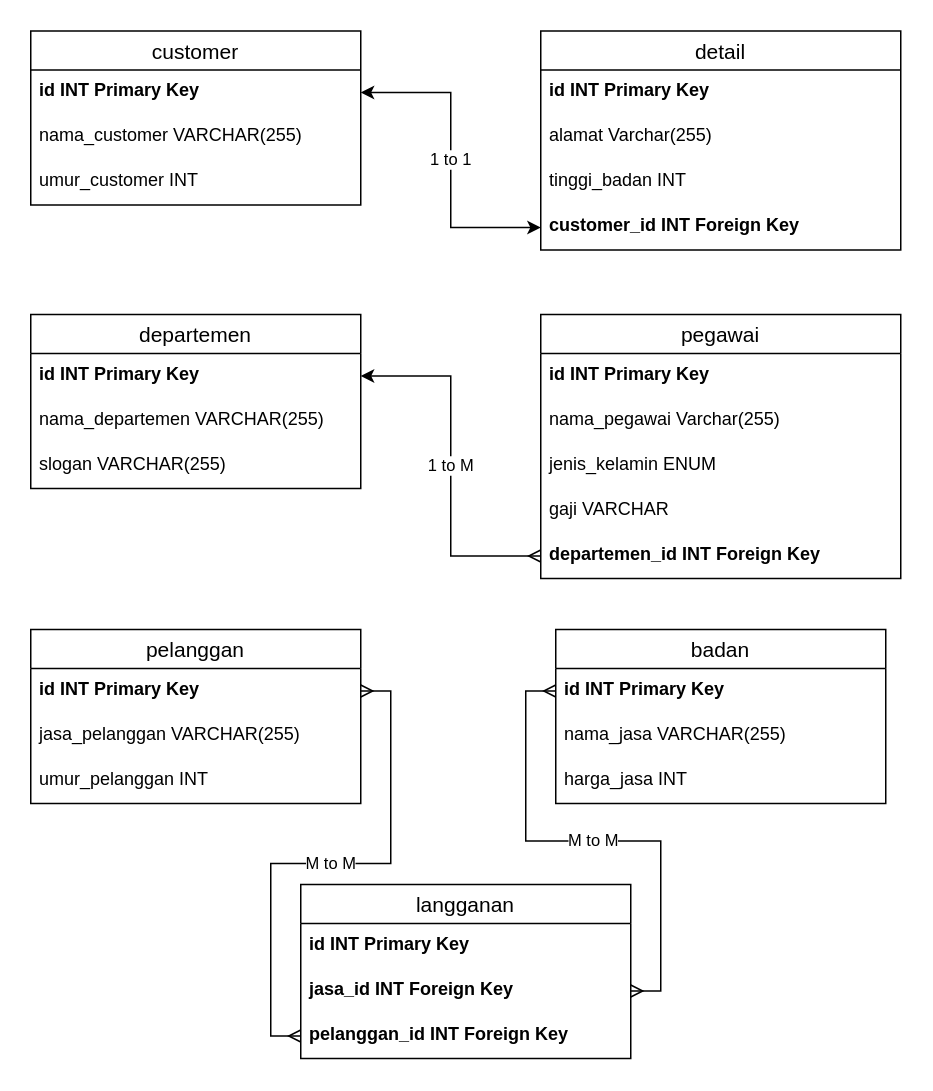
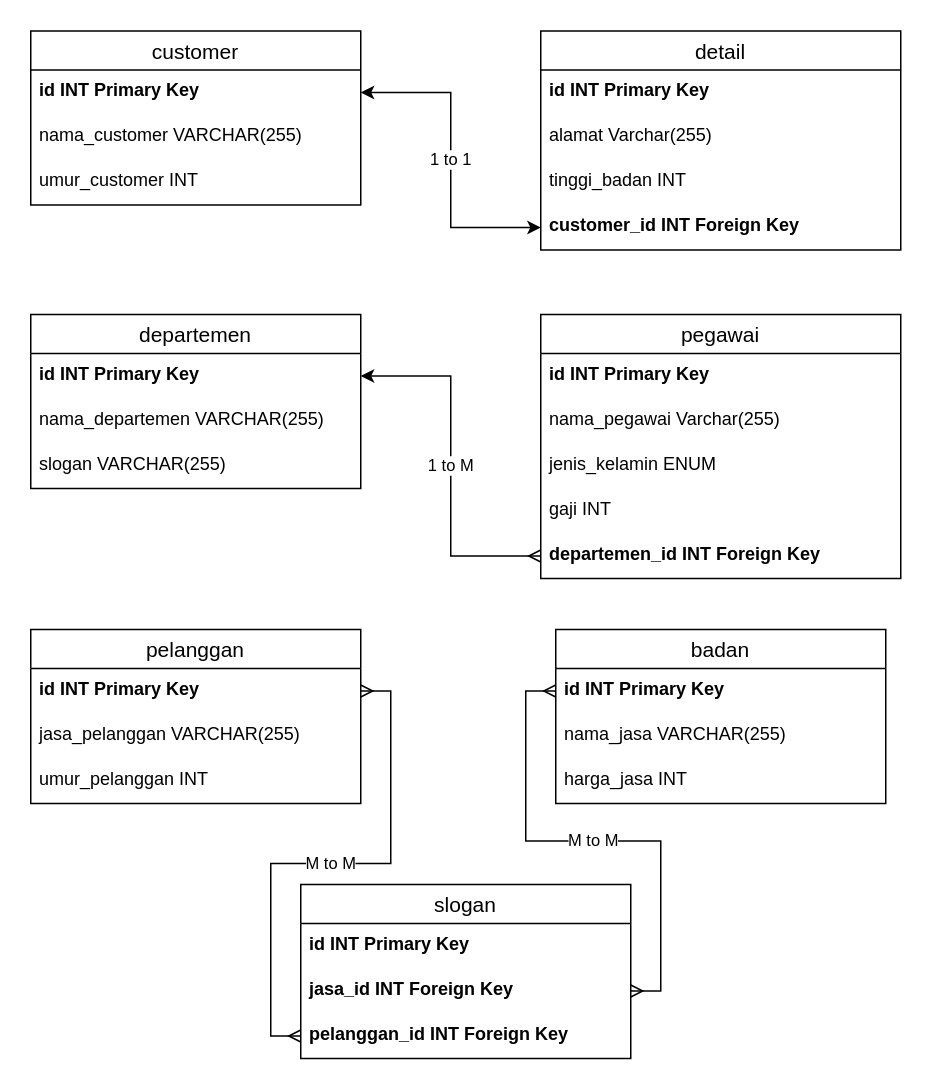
node "gaji VARCHAR": label "gaji VARCHAR" -> "gaji INT"
node "langganan": label "langganan" -> "slogan"
